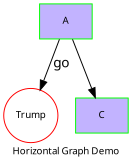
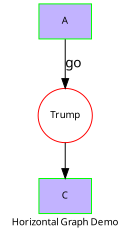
edge "A" -> "C": now "Trump" -> "C"
